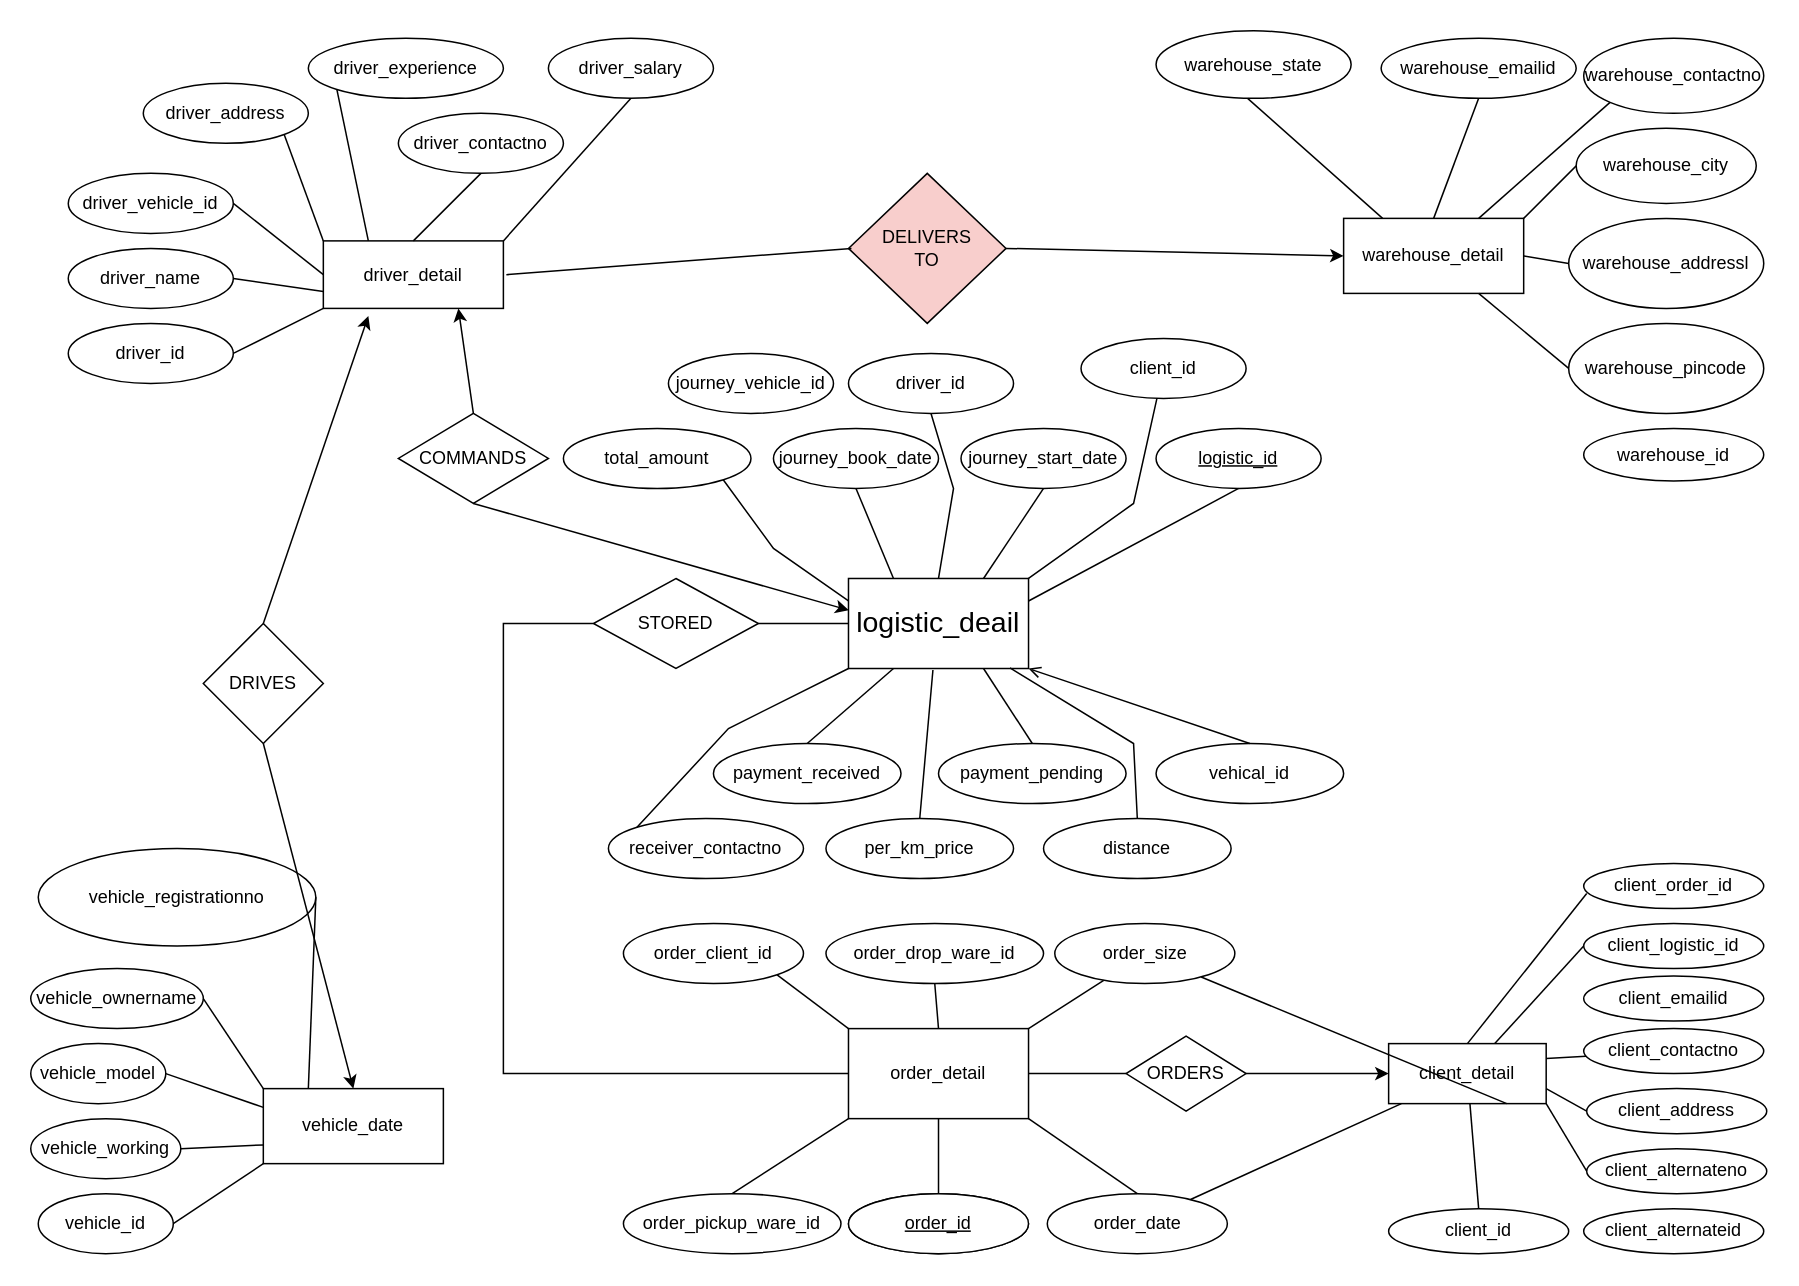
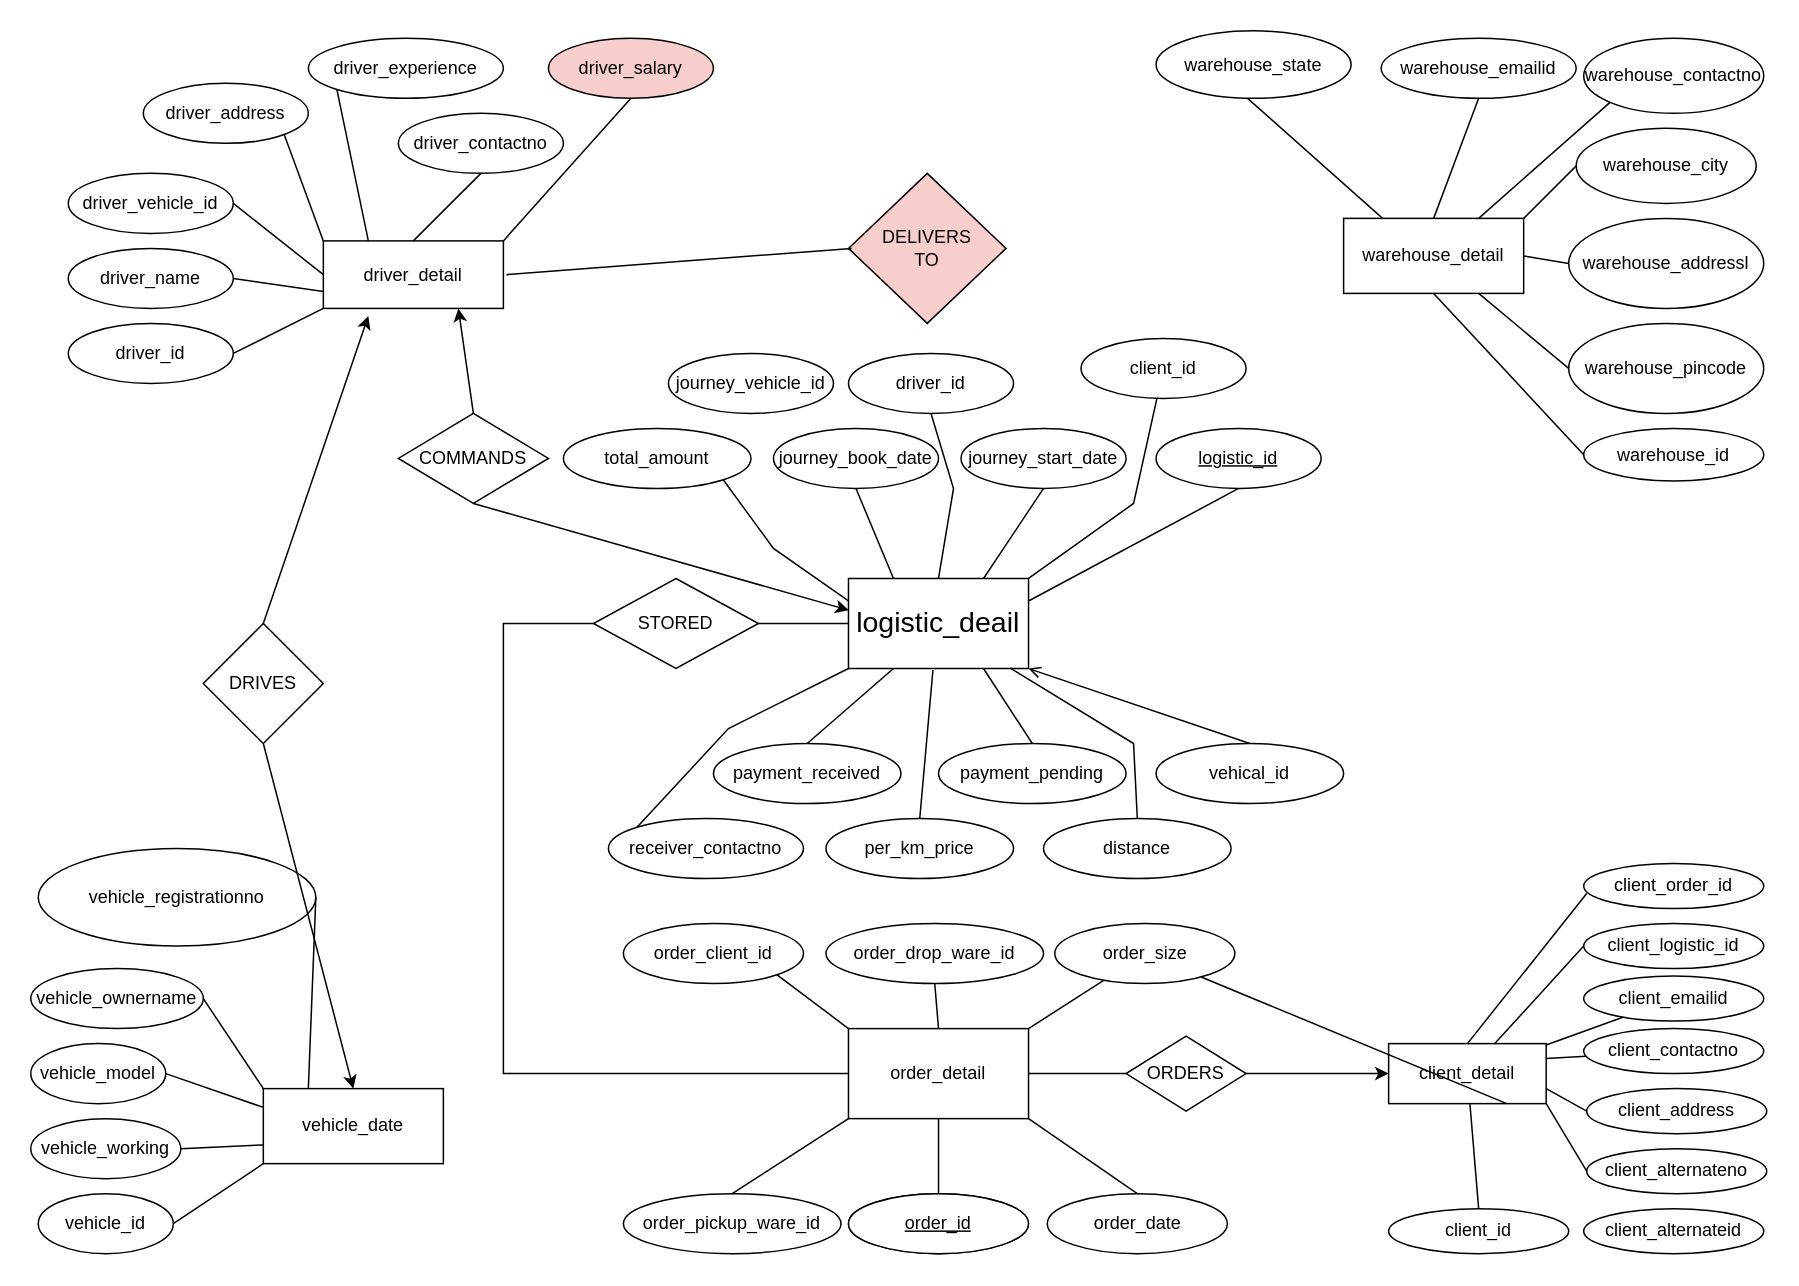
node "driver_salary": fillcolor #ffffff -> #f8cecc
edge "DELIVERS TO" -> "warehouse_detail": removed
edge "warehouse_detail" -- "warehouse_id": added
edge "client_detail" -- "order_date": now "client_detail" -- "client_emailid"
